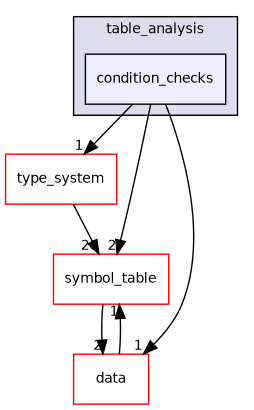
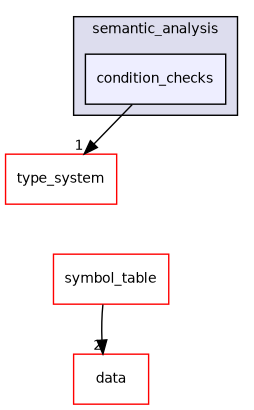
cluster "table_analysis": label "table_analysis" -> "semantic_analysis"
edge "condition_checks" -> "symbol_table": removed
edge "type_system" -> "symbol_table": removed
edge "condition_checks" -> "data": removed
edge "data" -> "symbol_table": removed
